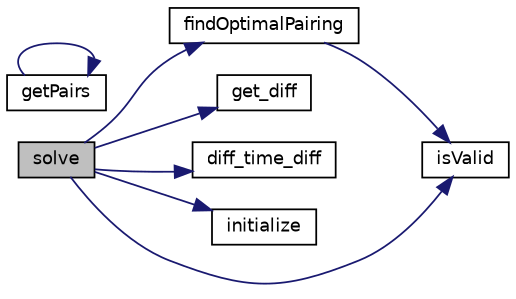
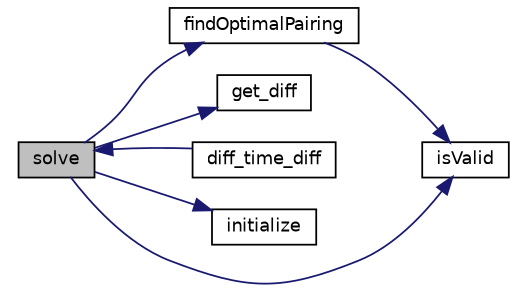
node "getPairs": removed
edge "solve" -> "diff_time_diff": reversed
